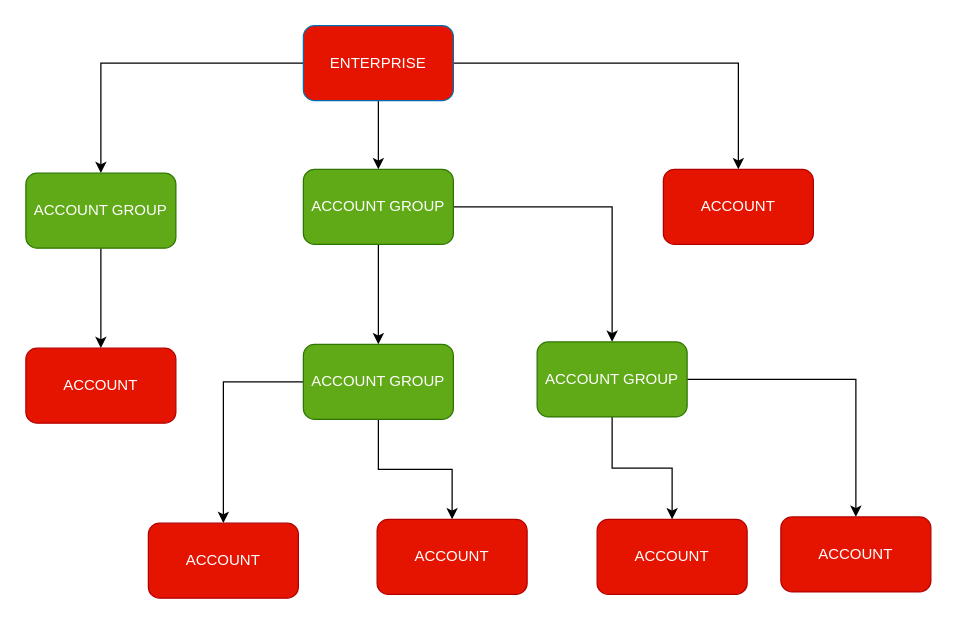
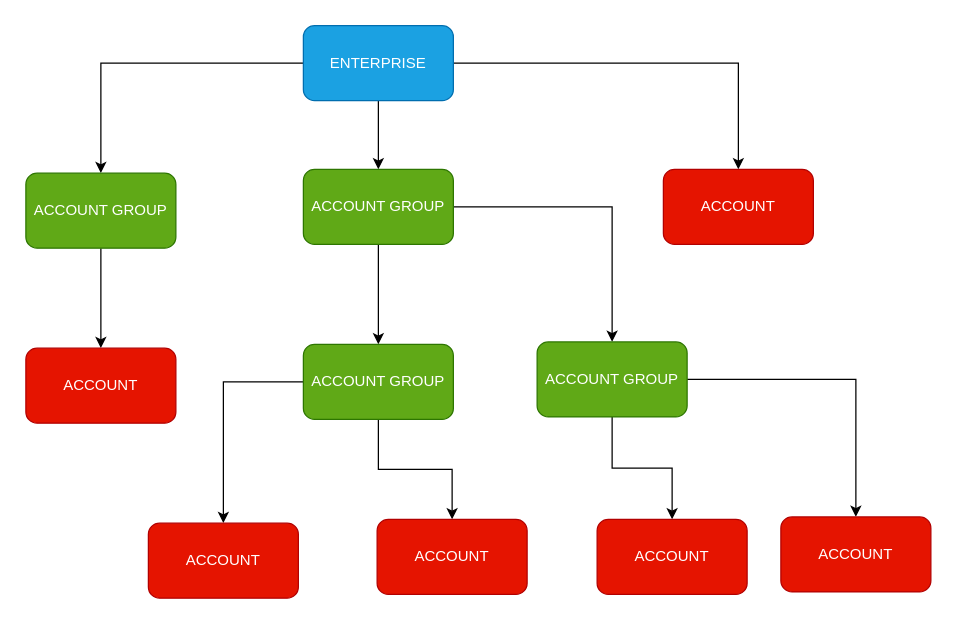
node "ENTERPRISE": fillcolor #e51400 -> #1ba1e2
